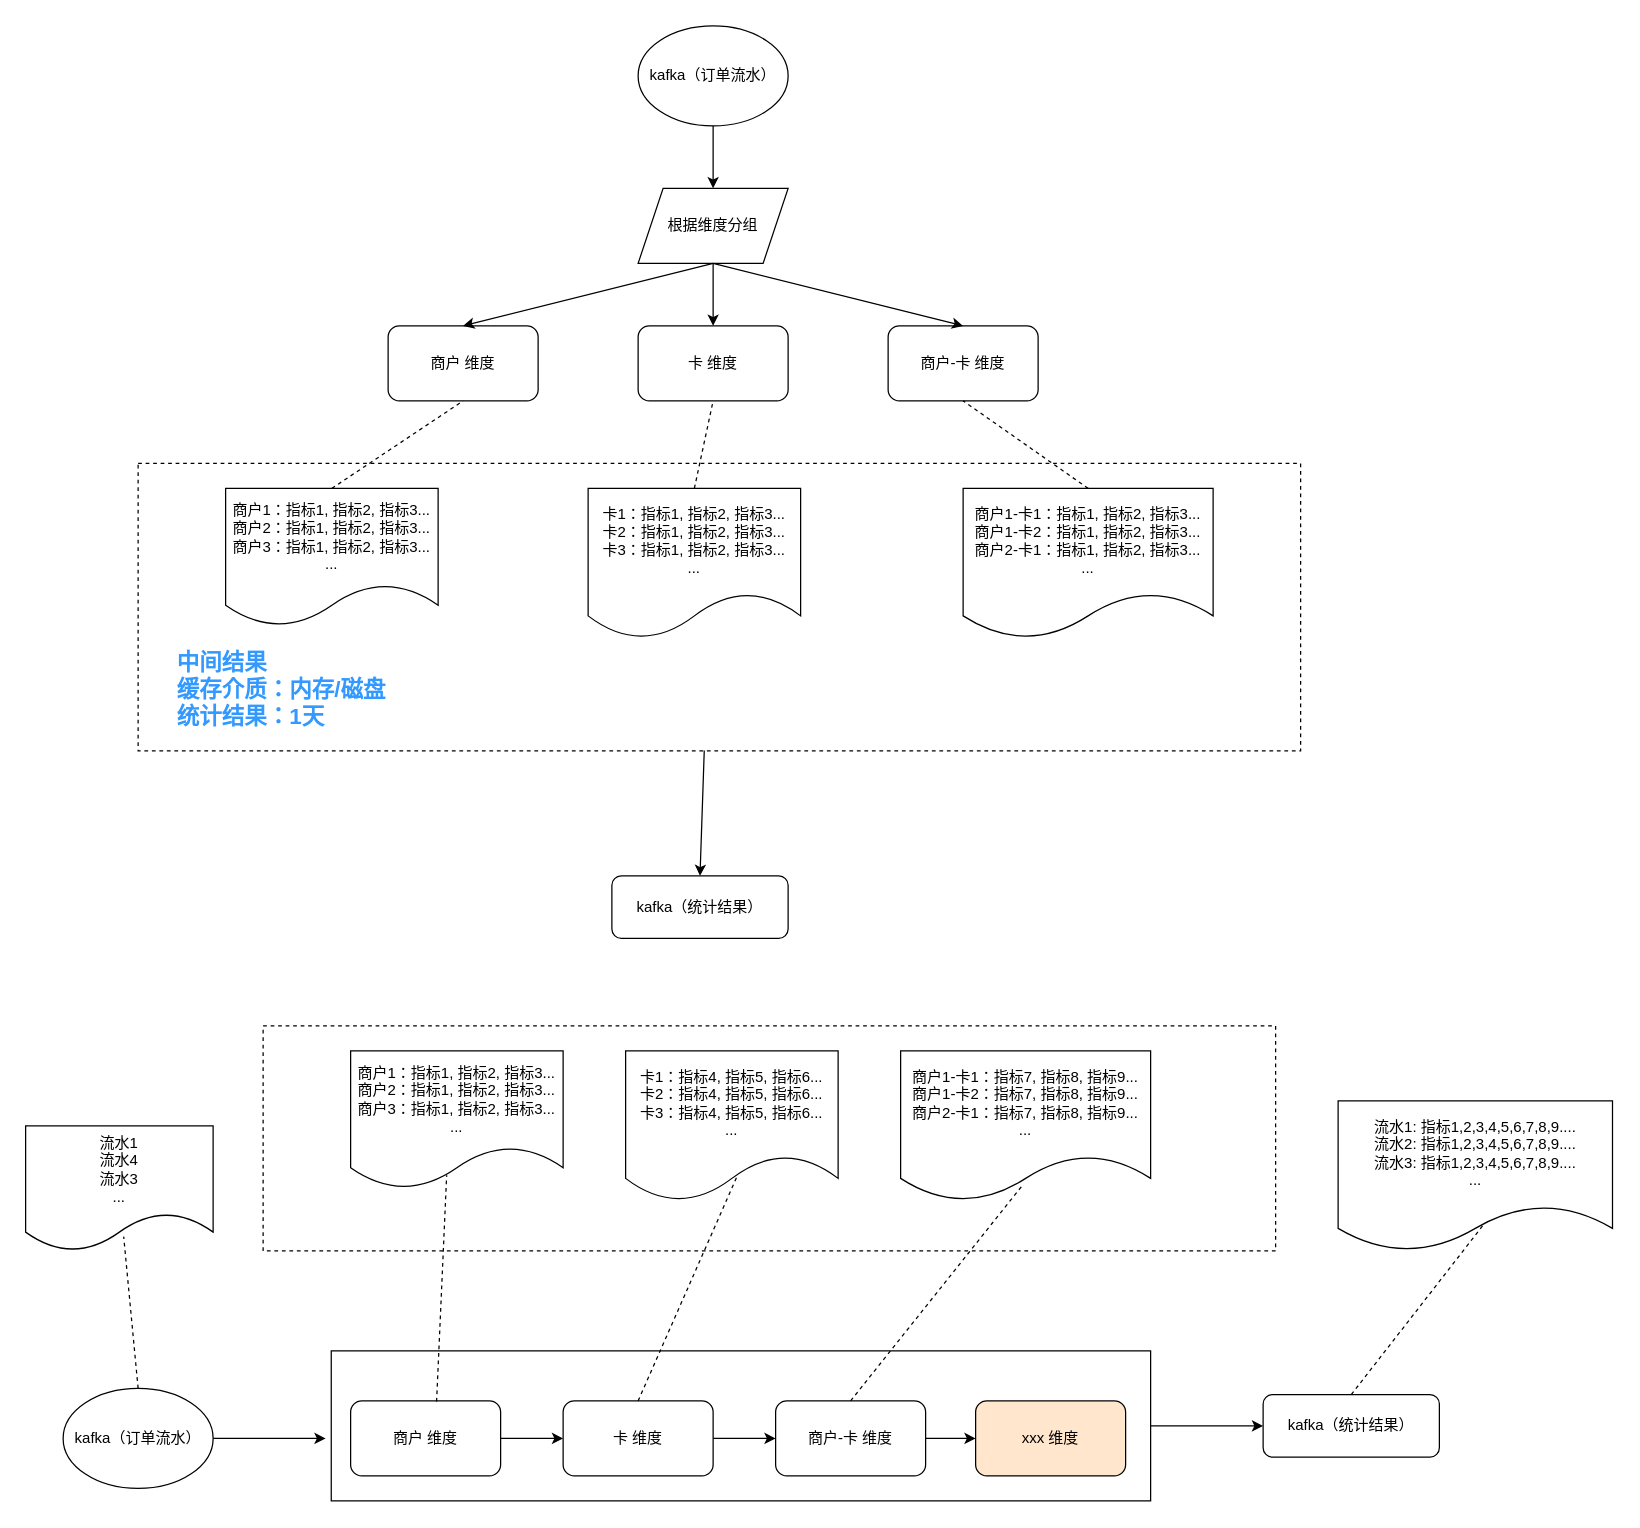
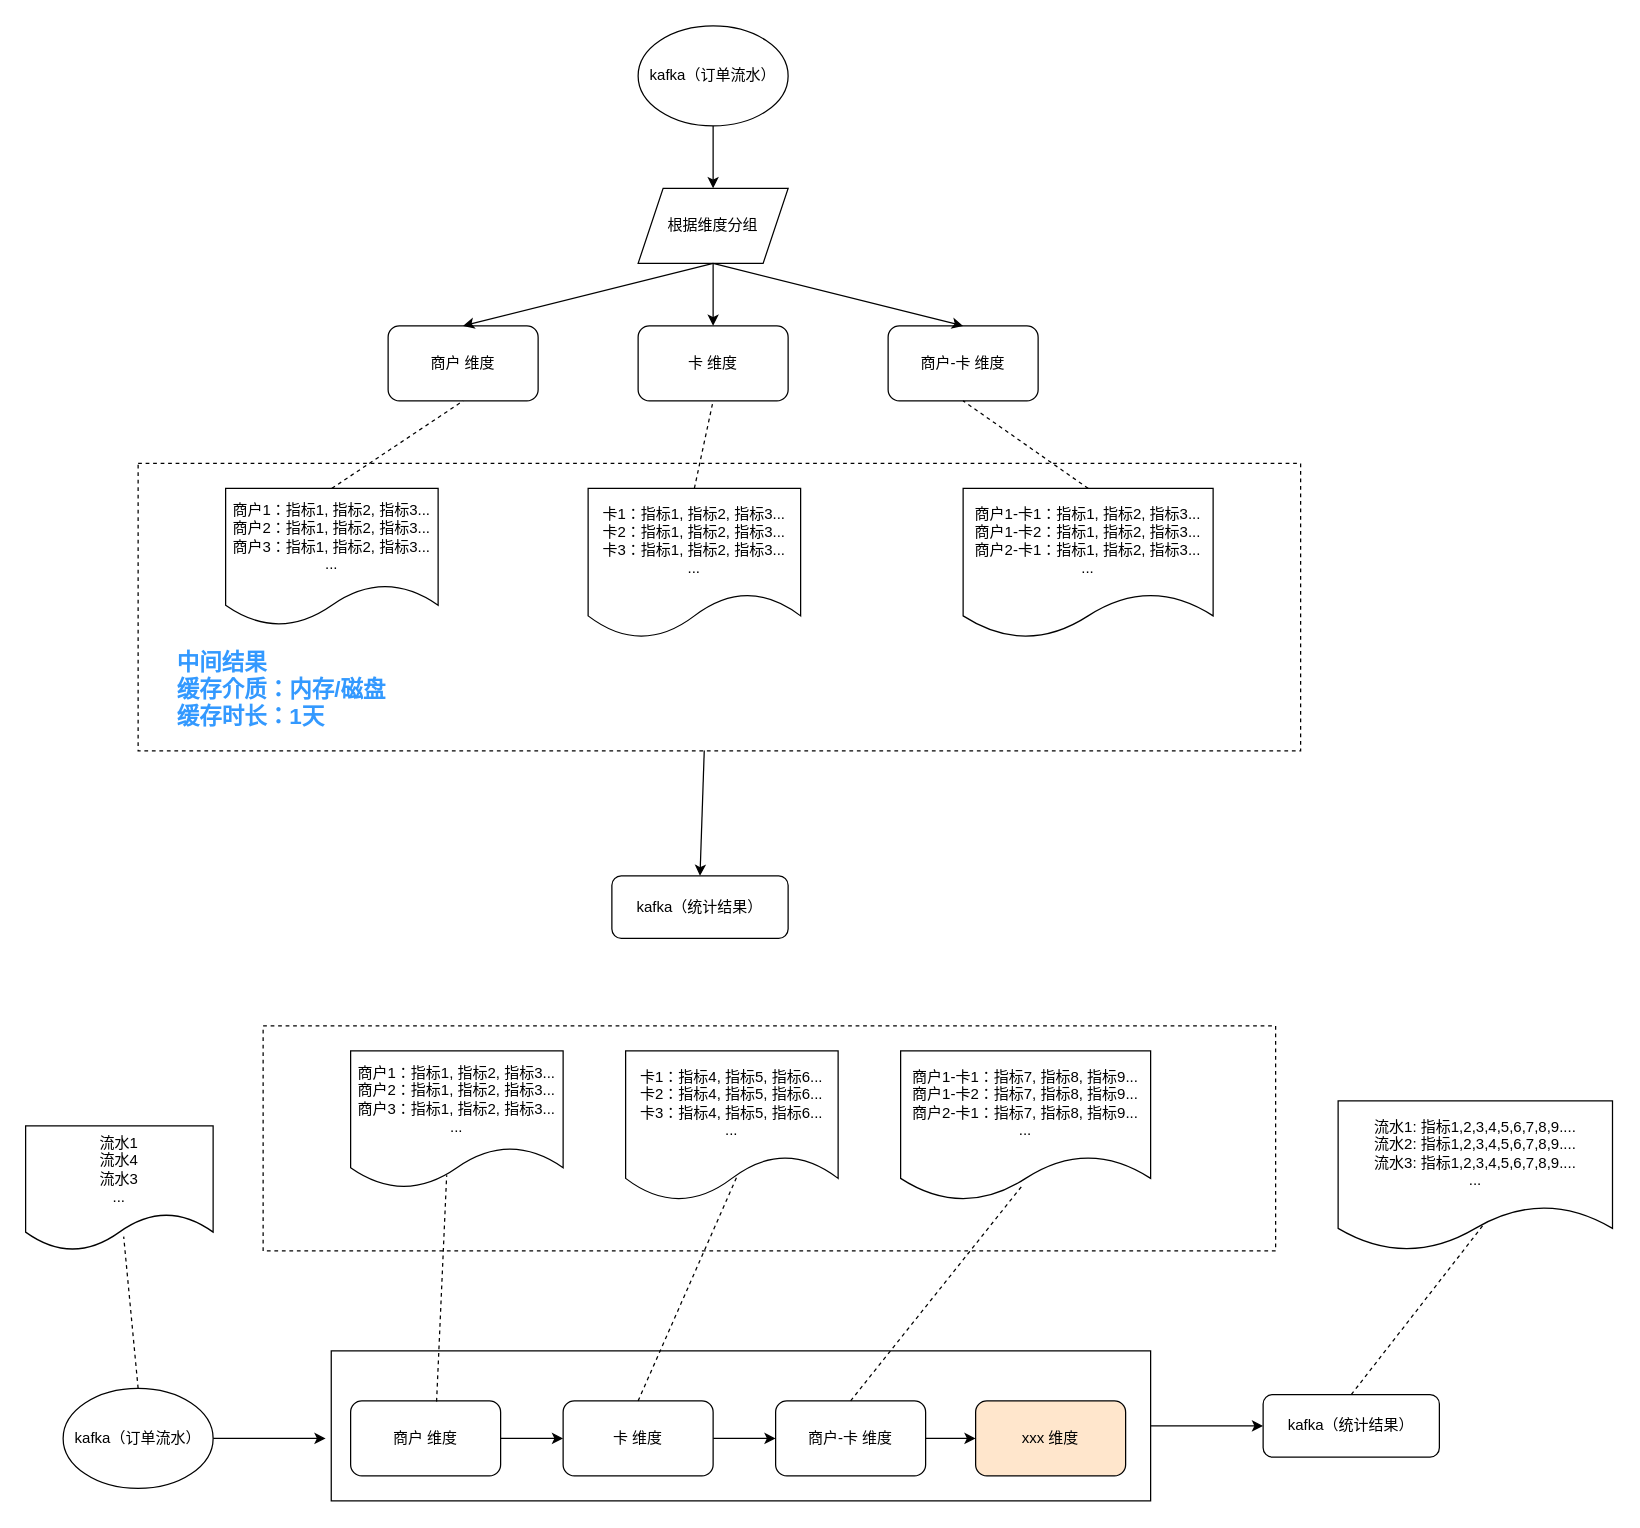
node "中间结果 缓存介质：内存/磁盘 统计结果：1天": label "中间结果 缓存介质：内存/磁盘 统计结果：1天" -> "中间结果 缓存介质：内存/磁盘 缓存时长：1天"
